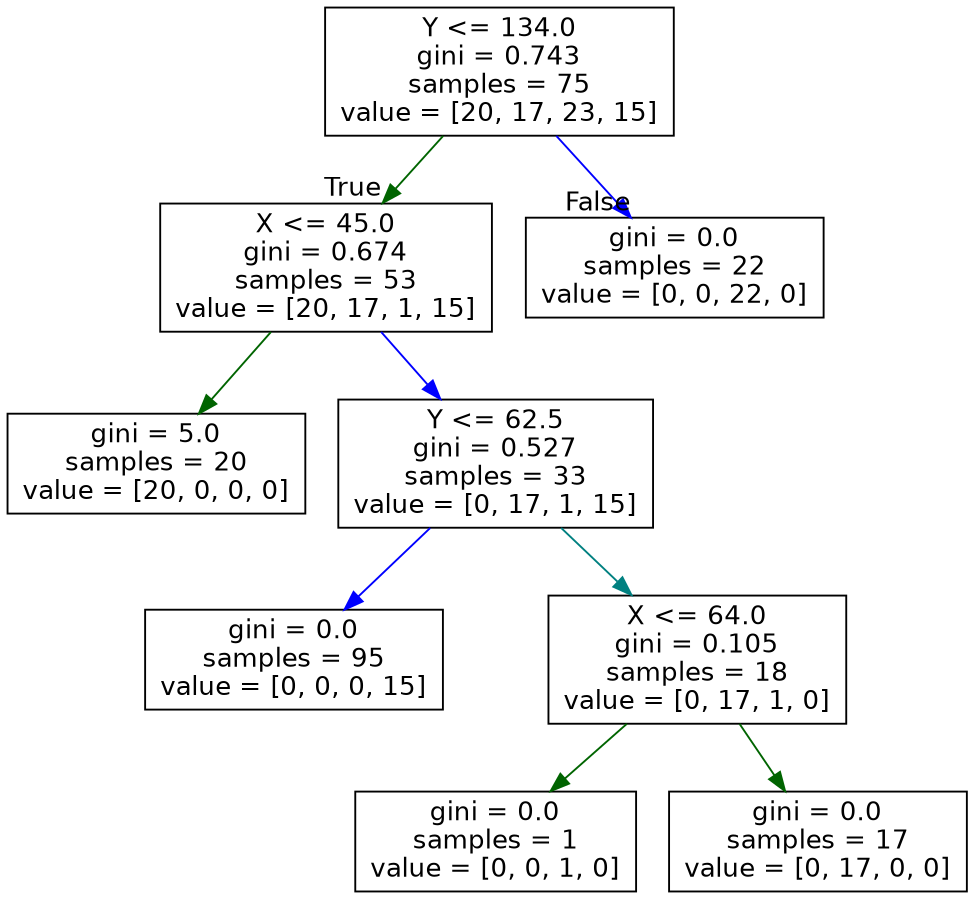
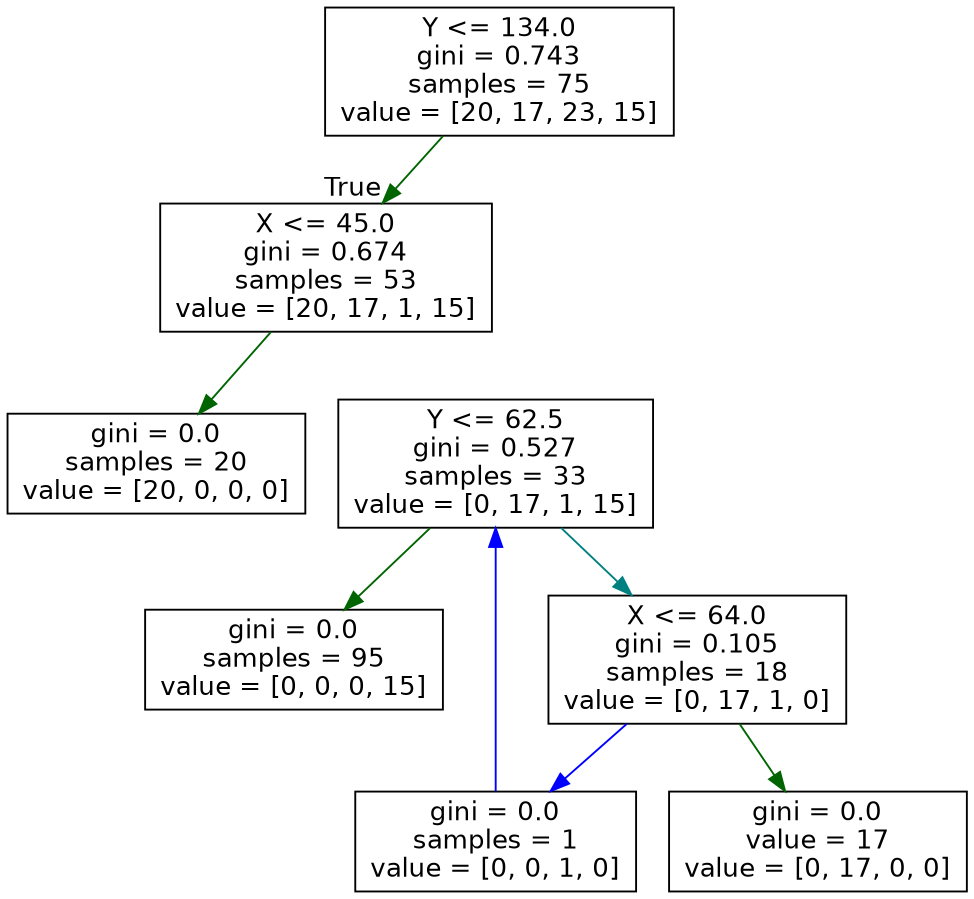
node "gini = 0.0 samples = 22 value = [0, 0, 22, 0]": removed
edge "X <= 45.0 gini = 0.674 samples = 53 value = [20, 17, 1, 15]" -> "Y <= 62.5 gini = 0.527 samples = 33 value = [0, 17, 1, 15]": now "gini = 0.0 samples = 1 value = [0, 0, 1, 0]" -> "Y <= 62.5 gini = 0.527 samples = 33 value = [0, 17, 1, 15]"
node "gini = 5.0 samples = 20 value = [20, 0, 0, 0]": label "gini = 5.0 samples = 20 value = [20, 0, 0, 0]" -> "gini = 0.0 samples = 20 value = [20, 0, 0, 0]"
edge "Y <= 62.5 gini = 0.527 samples = 33 value = [0, 17, 1, 15]" -> "gini = 0.0 samples = 95 value = [0, 0, 0, 15]": color blue -> darkgreen
edge "X <= 64.0 gini = 0.105 samples = 18 value = [0, 17, 1, 0]" -> "gini = 0.0 samples = 1 value = [0, 0, 1, 0]": color darkgreen -> blue
node "gini = 0.0 samples = 17 value = [0, 17, 0, 0]": label "gini = 0.0 samples = 17 value = [0, 17, 0, 0]" -> "gini = 0.0 value = 17 value = [0, 17, 0, 0]"
